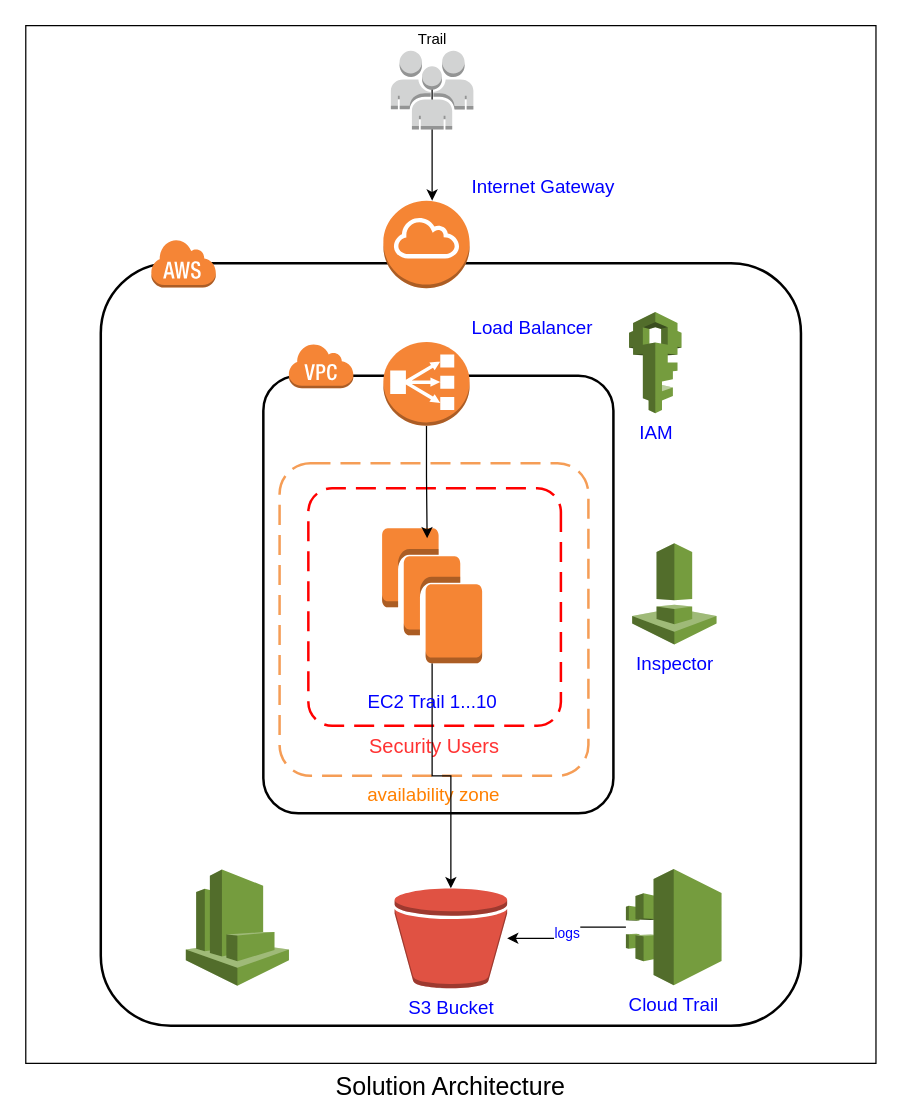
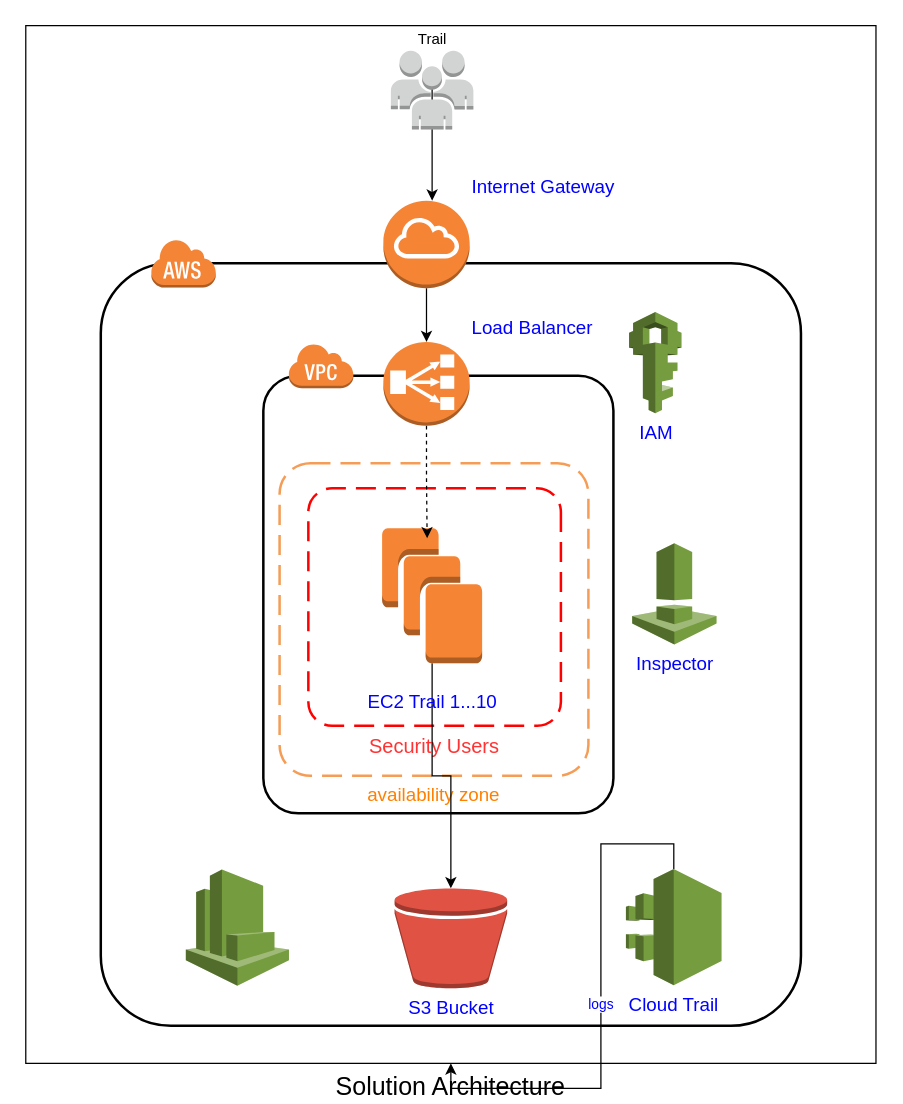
edge "Internet Gateway" -> "Load Balancer": added
edge "Load Balancer" -> "EC2 Trail 1...10": style solid -> dashed
edge "Cloud Trail" -> "S3 Bucket": now "Cloud Trail" -> "Solution Architecture"
